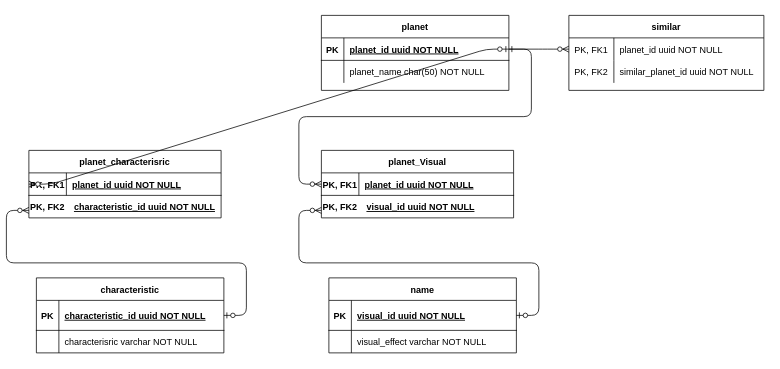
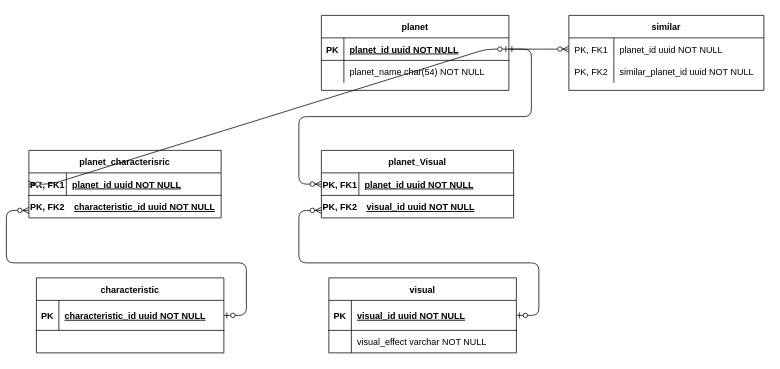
node "planet_name char(50) NOT NULL": label "planet_name char(50) NOT NULL" -> "planet_name char(54) NOT NULL"
node "name": label "name" -> "visual"
node "characterisric varchar NOT NULL": removed
